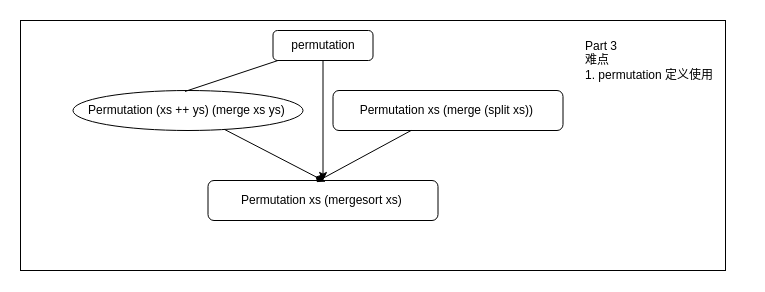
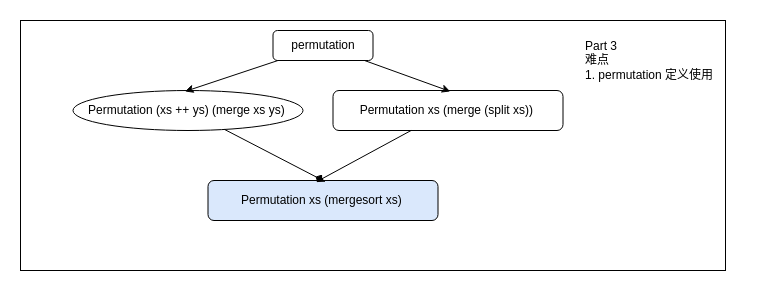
edge "permutation" -- "Permutation (xs ++ ys) (merge xs ys)": arrowhead none -> classic
edge "permutation" -> "Permutation xs (mergesort xs)": now "permutation" -> "Permutation xs (merge (split xs))"
node "Permutation xs (mergesort xs)": fillcolor #ffffff -> #dae8fc
